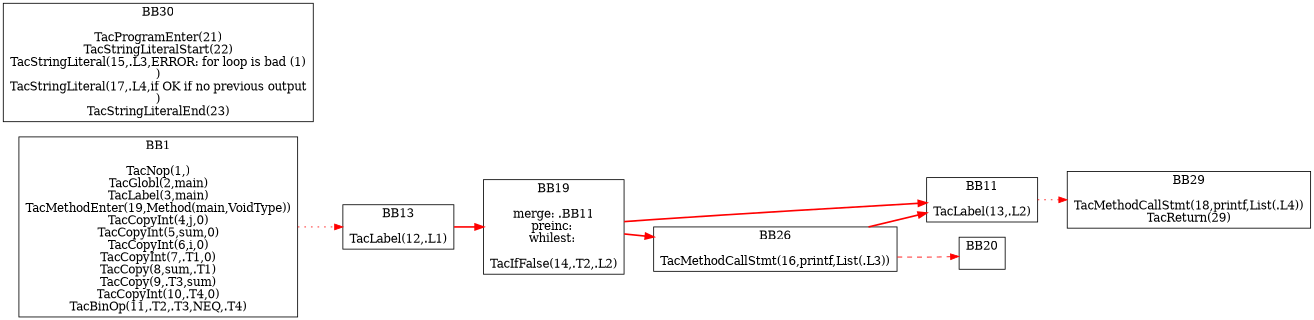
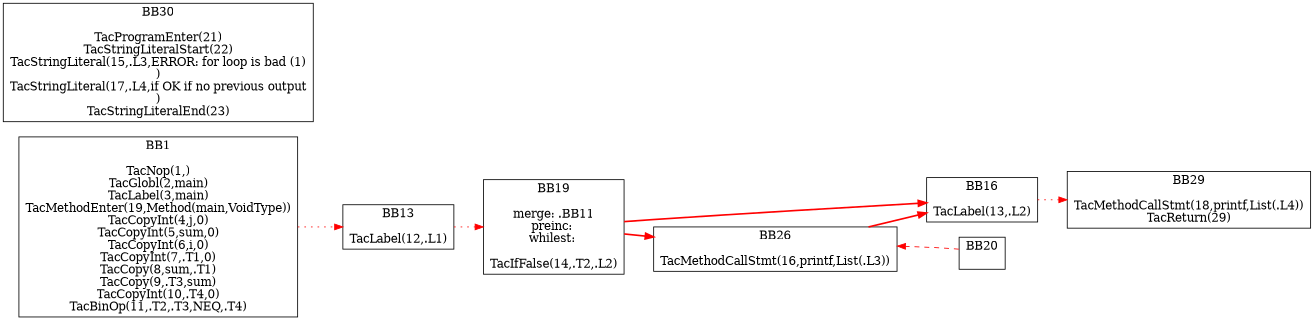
node "BB11 TacLabel(13,.L2)": label "BB11 TacLabel(13,.L2)" -> "BB16 TacLabel(13,.L2)"
edge "BB13 TacLabel(12,.L1)" -> "BB19 merge: .BB11 preinc: whilest: TacIfFalse(14,.T2,.L2)": style bold -> dotted
edge "BB26 TacMethodCallStmt(16,printf,List(.L3))" -> "BB20": reversed
